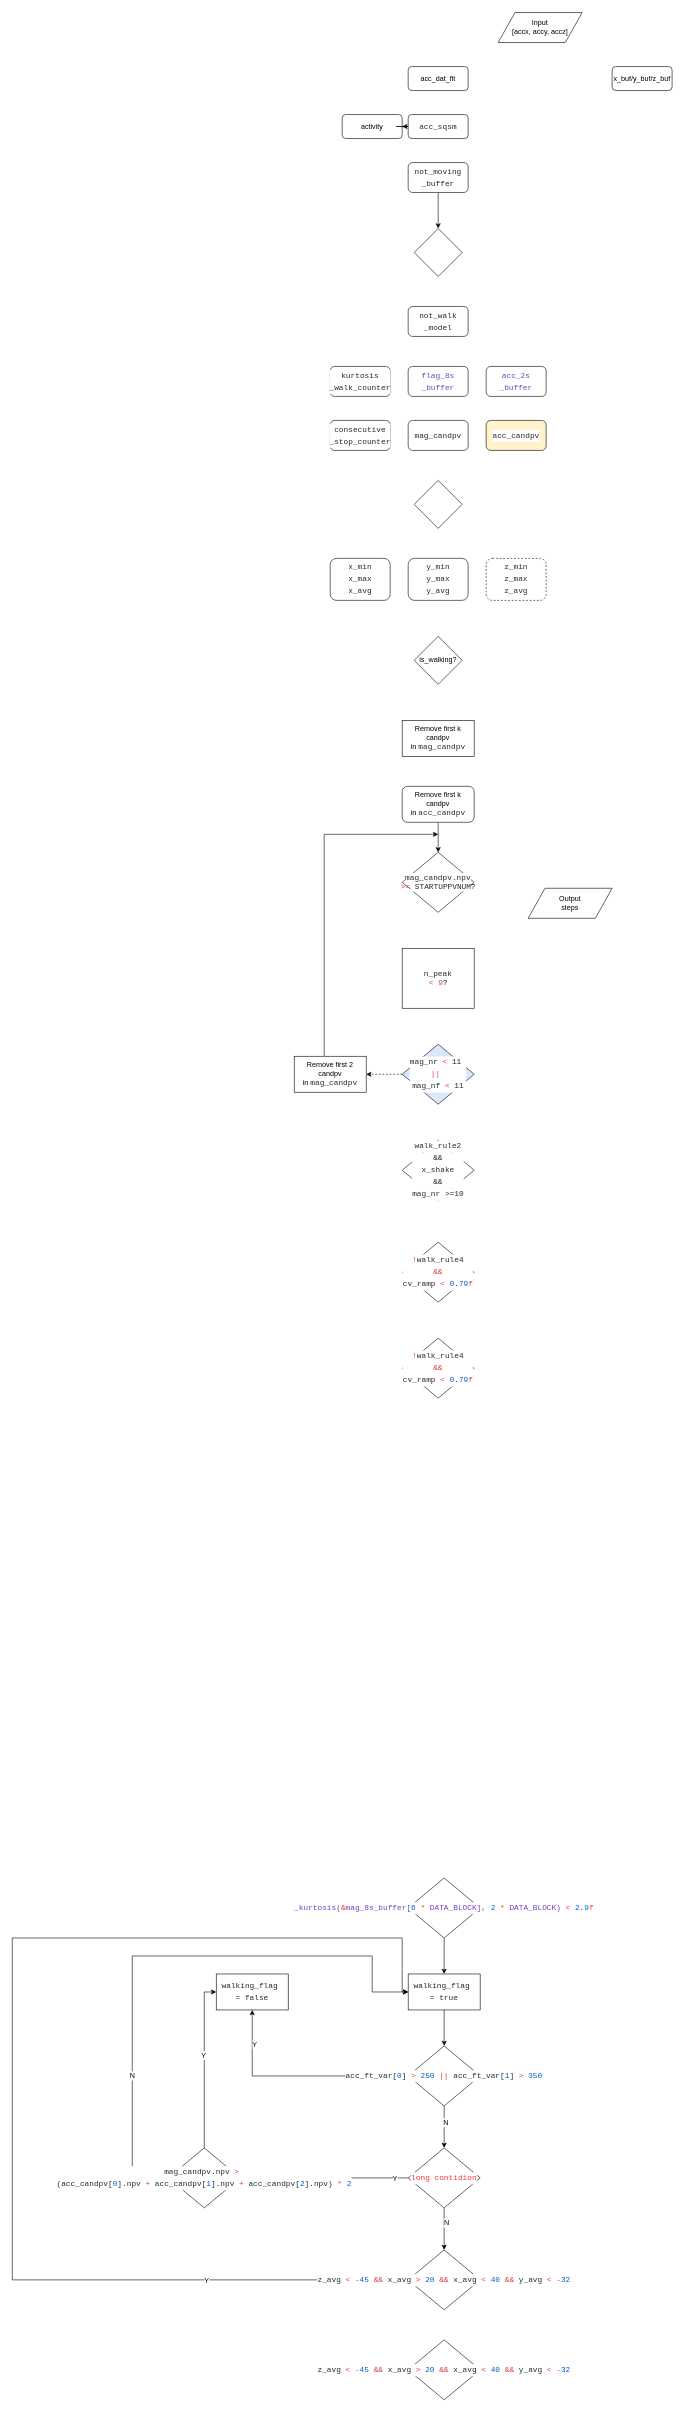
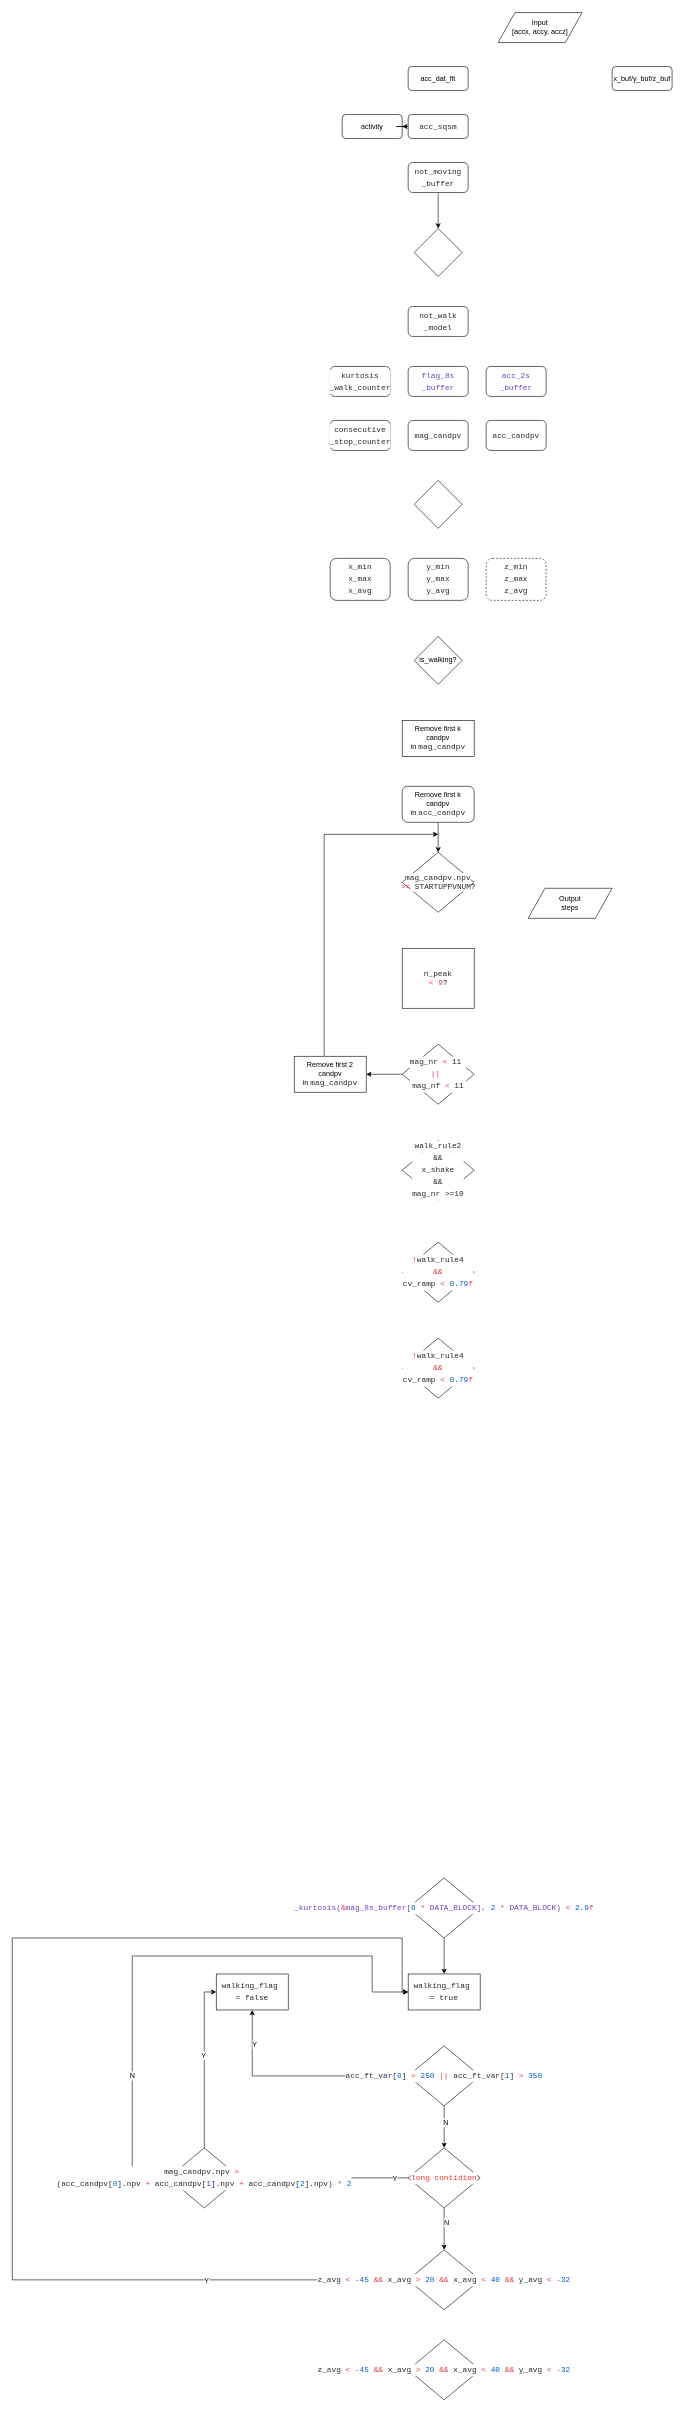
node "acc_candpv": fillcolor #fff2cc -> #ffffff
edge "mag_nr < 11 || mag_nf < 11" -> "Remove first 2 candpv in mag_candpv": style dashed -> solid
node "mag_nr < 11 || mag_nf < 11": fillcolor #dae8fc -> #ffffff
edge "walking_flag = true" -> "acc_ft_var[0] > 250 || acc_ft_var[1] > 350": removed
